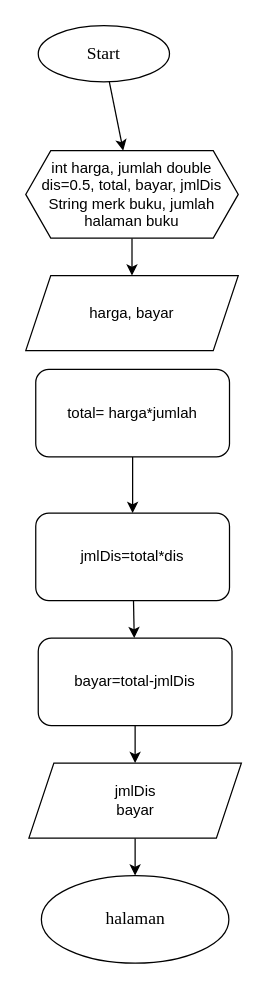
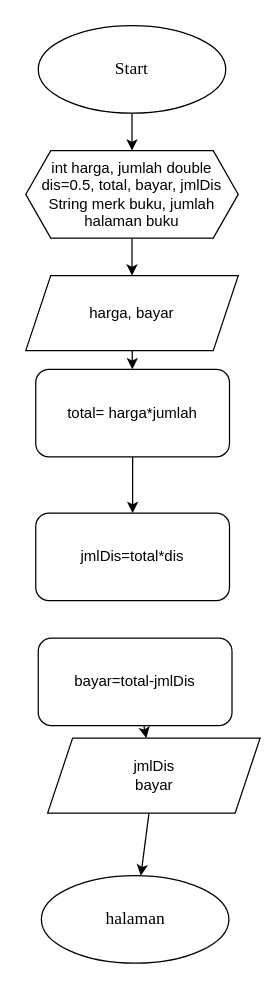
node "Start": size 131x56 -> 188x88
edge "harga, bayar" -> "total= harga*jumlah": added
edge "jmlDis=total*dis" -> "bayar=total-jmlDis": removed
node "jmlDis bayar": moved (135, 801) -> (154, 776)
